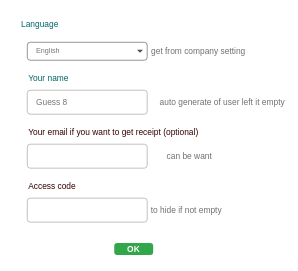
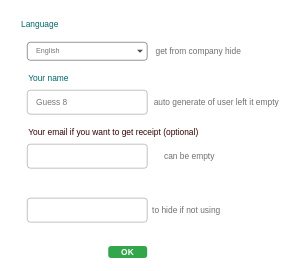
node "get from company setting": label "get from company setting" -> "get from company hide"
node "auto generate of user left it empty": moved (222, 102) -> (216, 102)
node "can be want": label "can be want" -> "can be empty"
node "Access code": removed
node "to hide if not empty": label "to hide if not empty" -> "to hide if not using"
node "OK": moved (134, 249) -> (128, 252)
